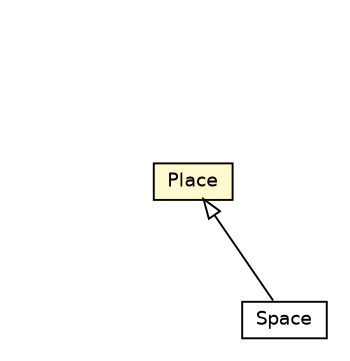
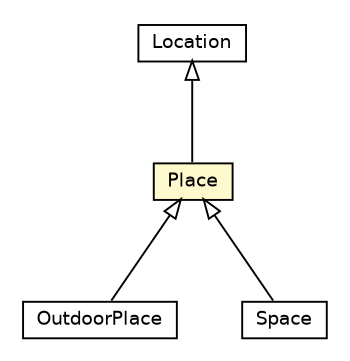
node "Location": added
node "OutdoorPlace": added
